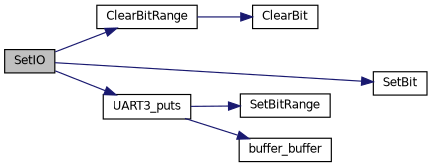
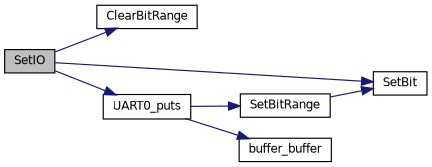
node "ClearBit": removed
edge "SetBitRange" -> "SetBit": added
node "UART3_puts": label "UART3_puts" -> "UART0_puts"
